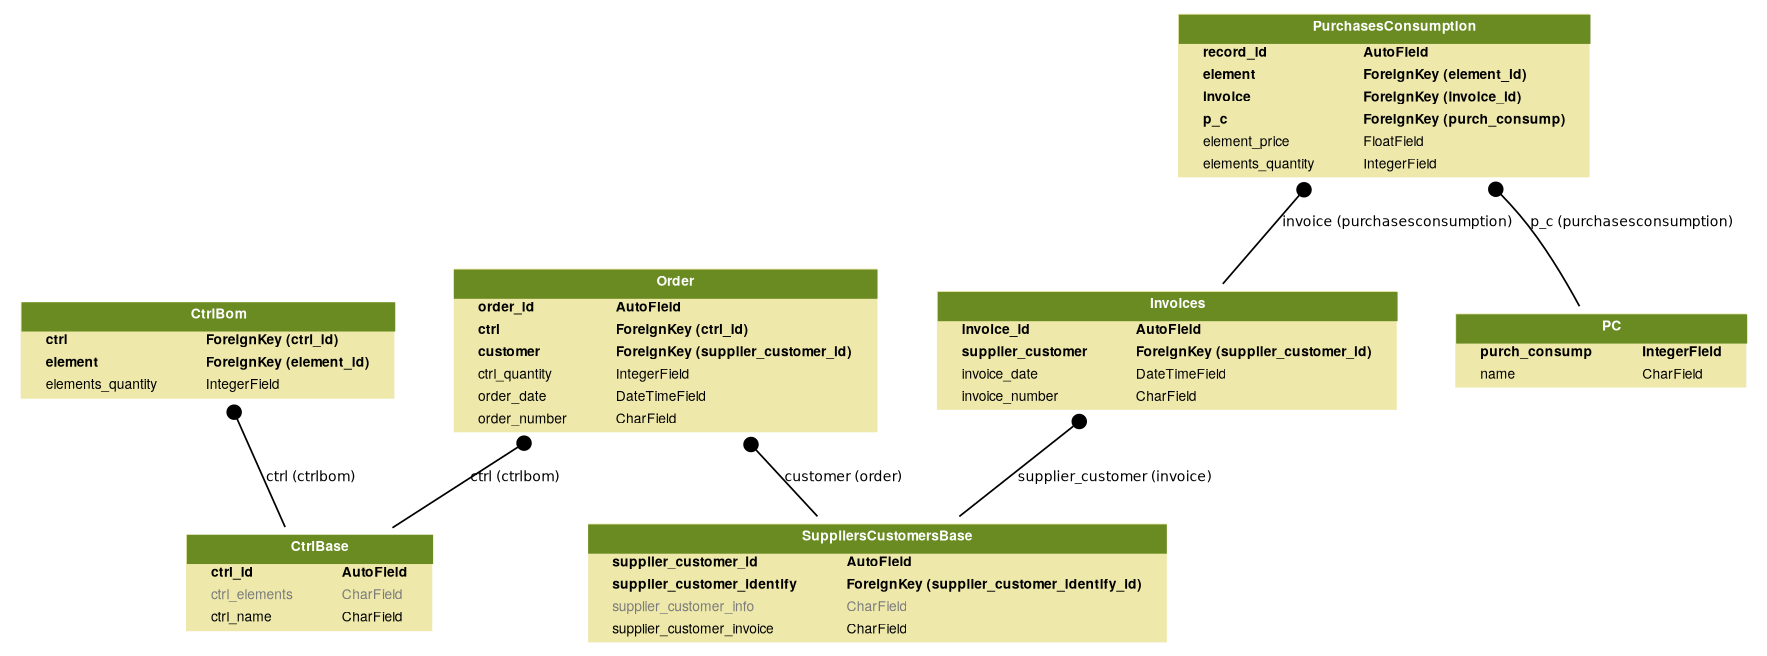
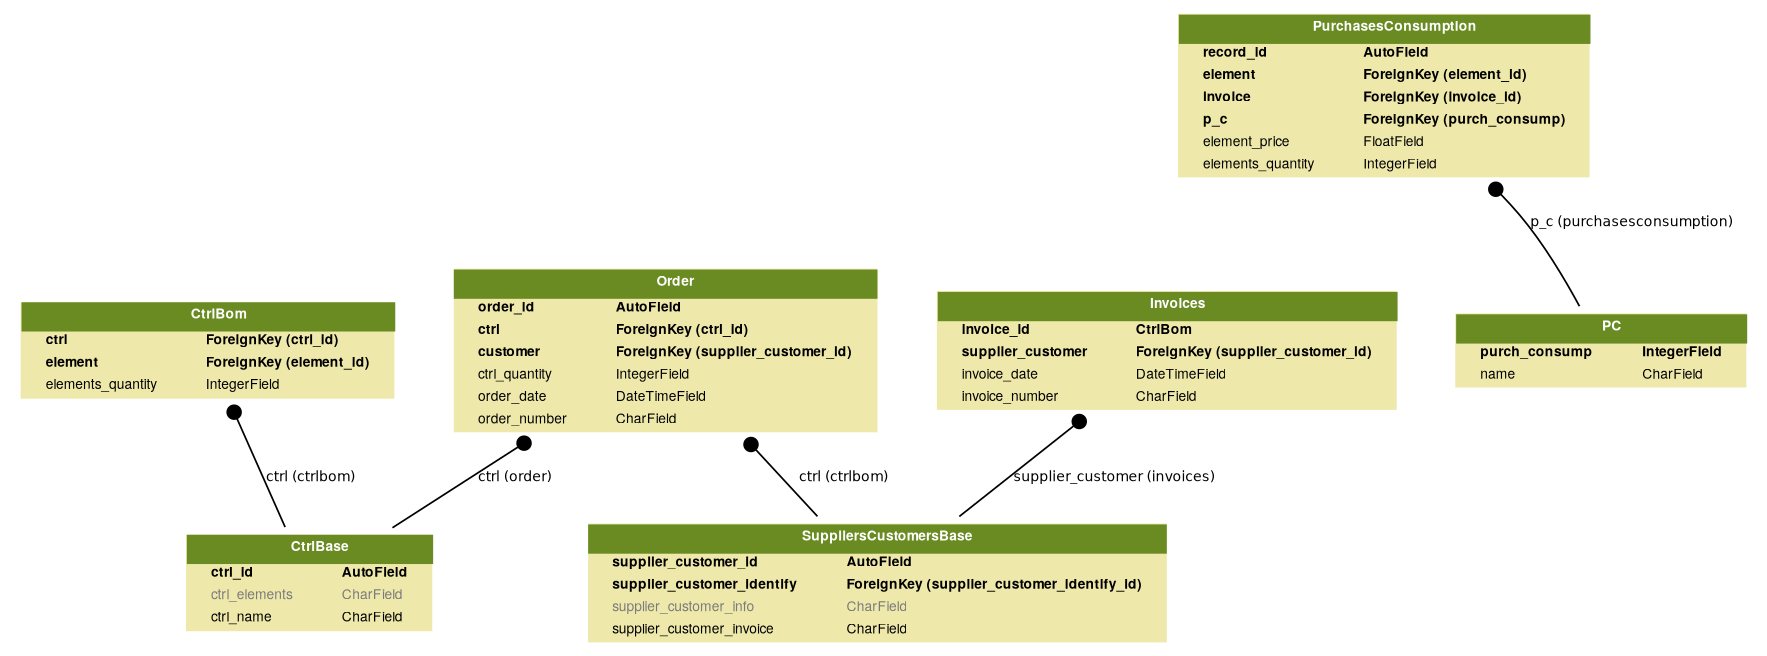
edge "PurchasesConsumption" -- "Invoices": removed, label "invoice (purchasesconsumption)"
node "Invoices": text "AutoField" -> "CtrlBom"
edge "Order" -- "CtrlBase": label "ctrl (ctrlbom)" -> "ctrl (order)"
edge "Order" -- "SuppliersCustomersBase": label "customer (order)" -> "ctrl (ctrlbom)"
edge "Invoices" -- "SuppliersCustomersBase": label "supplier_customer (invoice)" -> "supplier_customer (invoices)"
